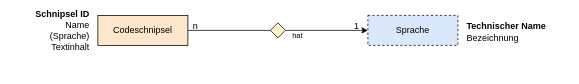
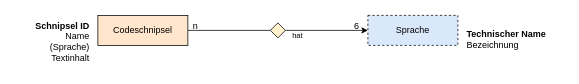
node "1": label "1" -> "6"
node "Schnipsel ID Name (Sprache) Textinhalt": moved (53, 30) -> (53, 42)
node "Technischer Name Bezeichnung": moved (514, 32) -> (514, 39)
